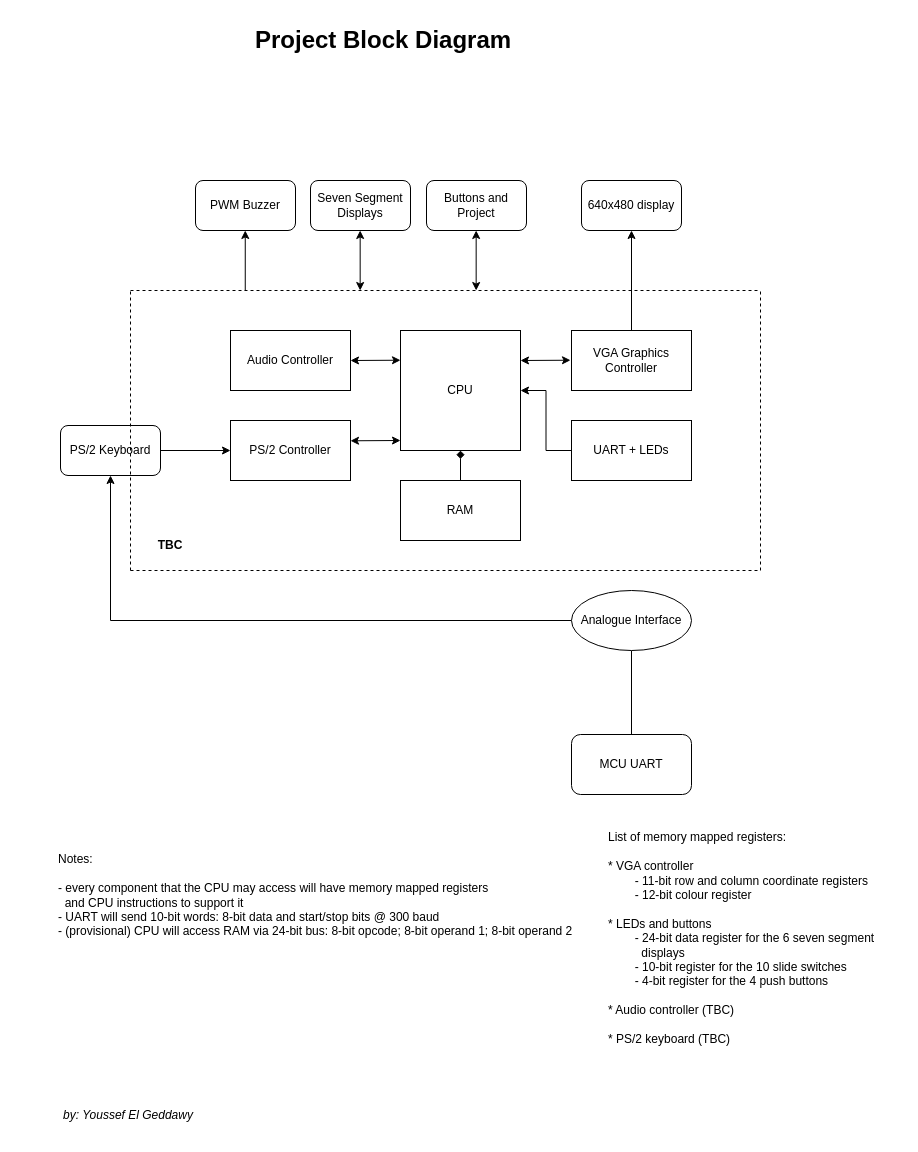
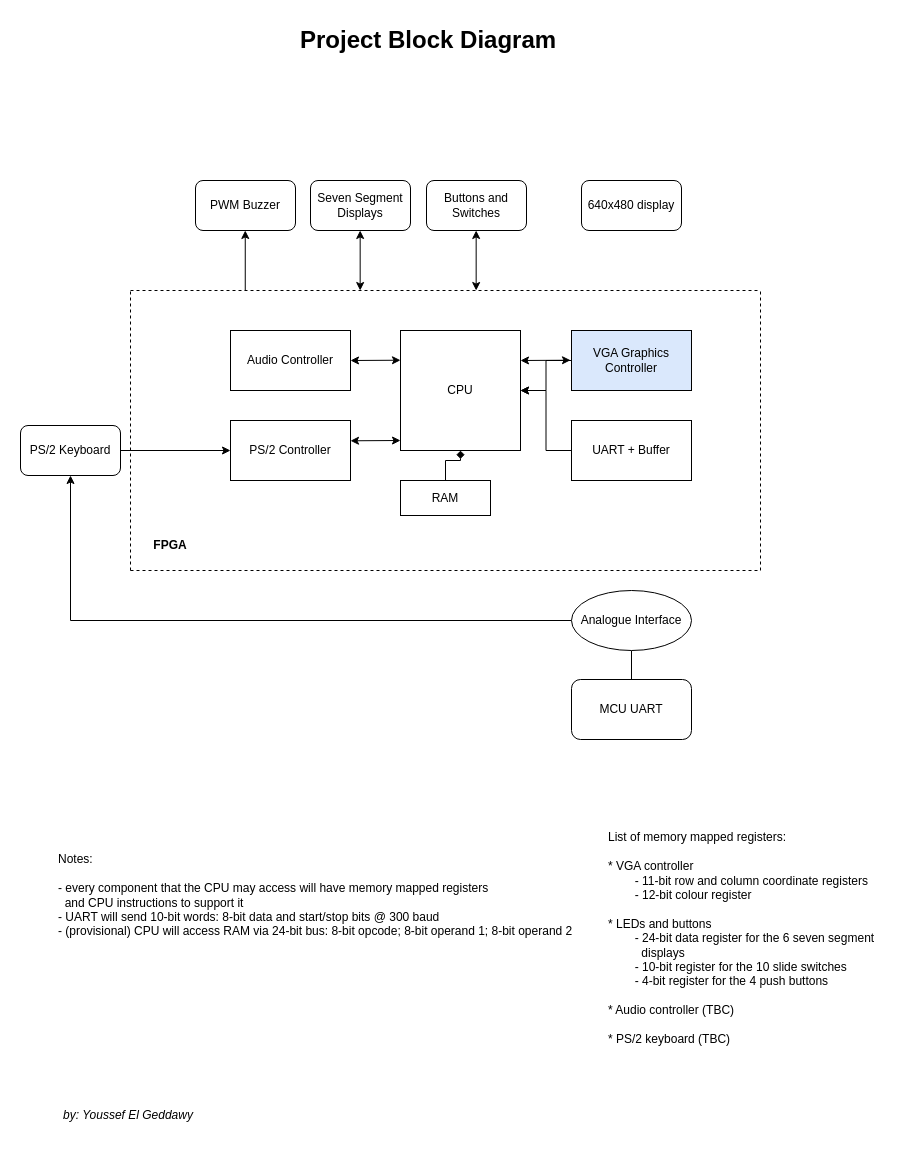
node "Project Block Diagram": moved (386, 56) -> (431, 56)
node "Buttons and Project": label "Buttons and Project" -> "Buttons and Switches"
edge "VGA Graphics Controller" -> "640x480 display": now "VGA Graphics Controller" -> "CPU"
node "VGA Graphics Controller": fillcolor #ffffff -> #dae8fc
node "PS/2 Keyboard": moved (111, 451) -> (71, 451)
node "UART + LEDs": label "UART + LEDs" -> "UART + Buffer"
node "RAM": size 120x60 -> 90x35
node "TBC": label "TBC" -> "FPGA"
node "MCU UART": moved (632, 765) -> (632, 710)
